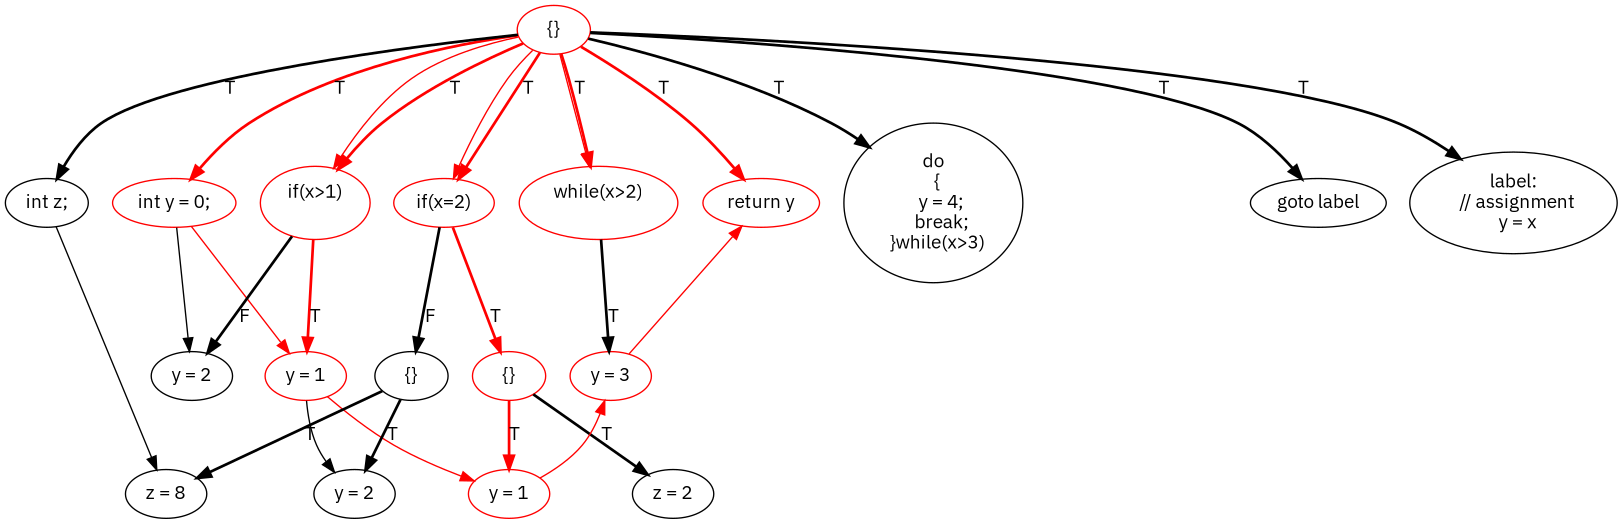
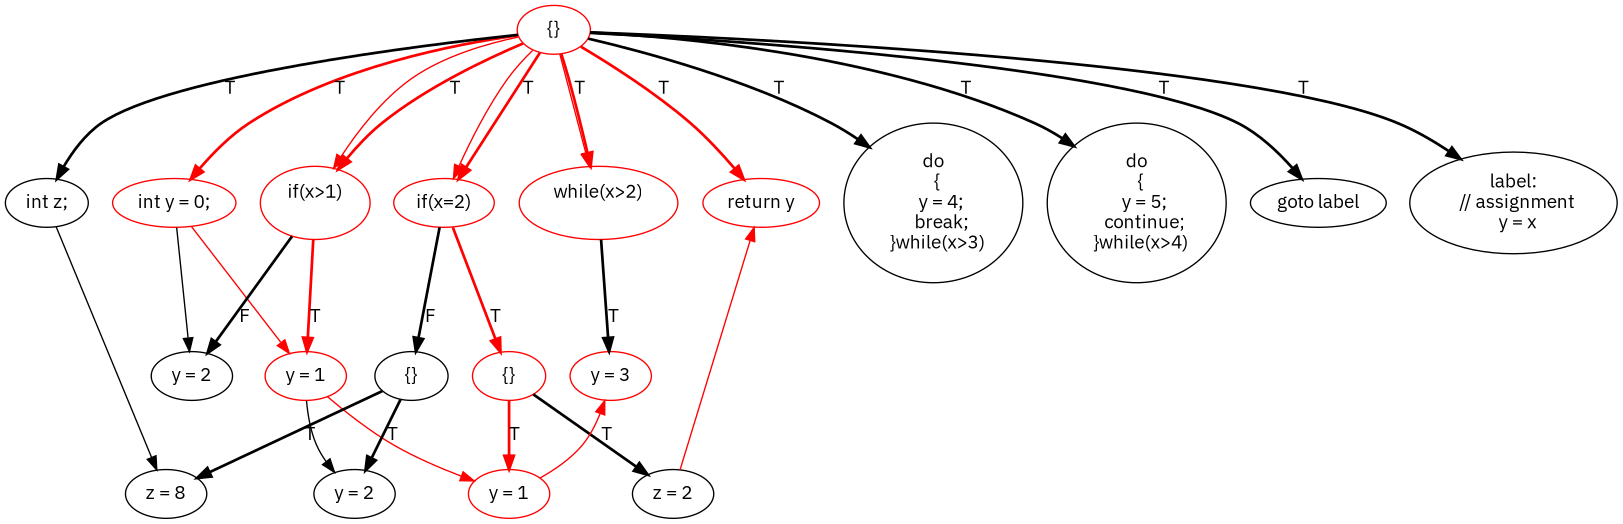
node "do { y = 5; continue; }while(x>4)": added
edge "y = 3" -> "return y": now "z = 2" -> "return y"
